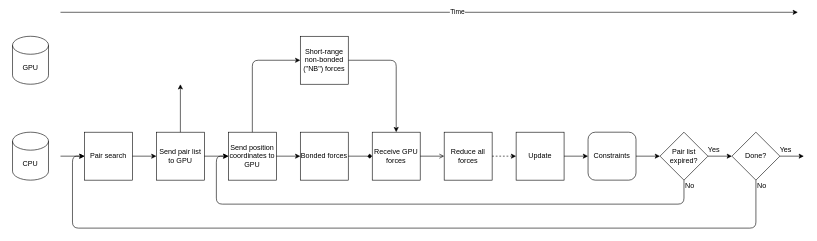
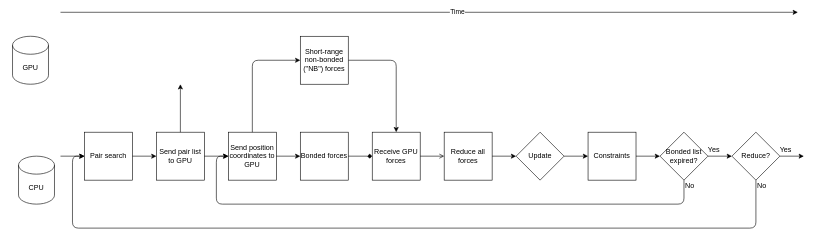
node "CPU": moved (30, 156) -> (36, 180)
edge "Reduce all forces" -> "Update": style dashed -> solid
node "Update": shape rectangle -> diamond
node "Constraints": shape rounded rectangle -> rectangle
node "Pair list expired?": label "Pair list expired?" -> "Bonded list expired?"
node "Done?": label "Done?" -> "Reduce?"
